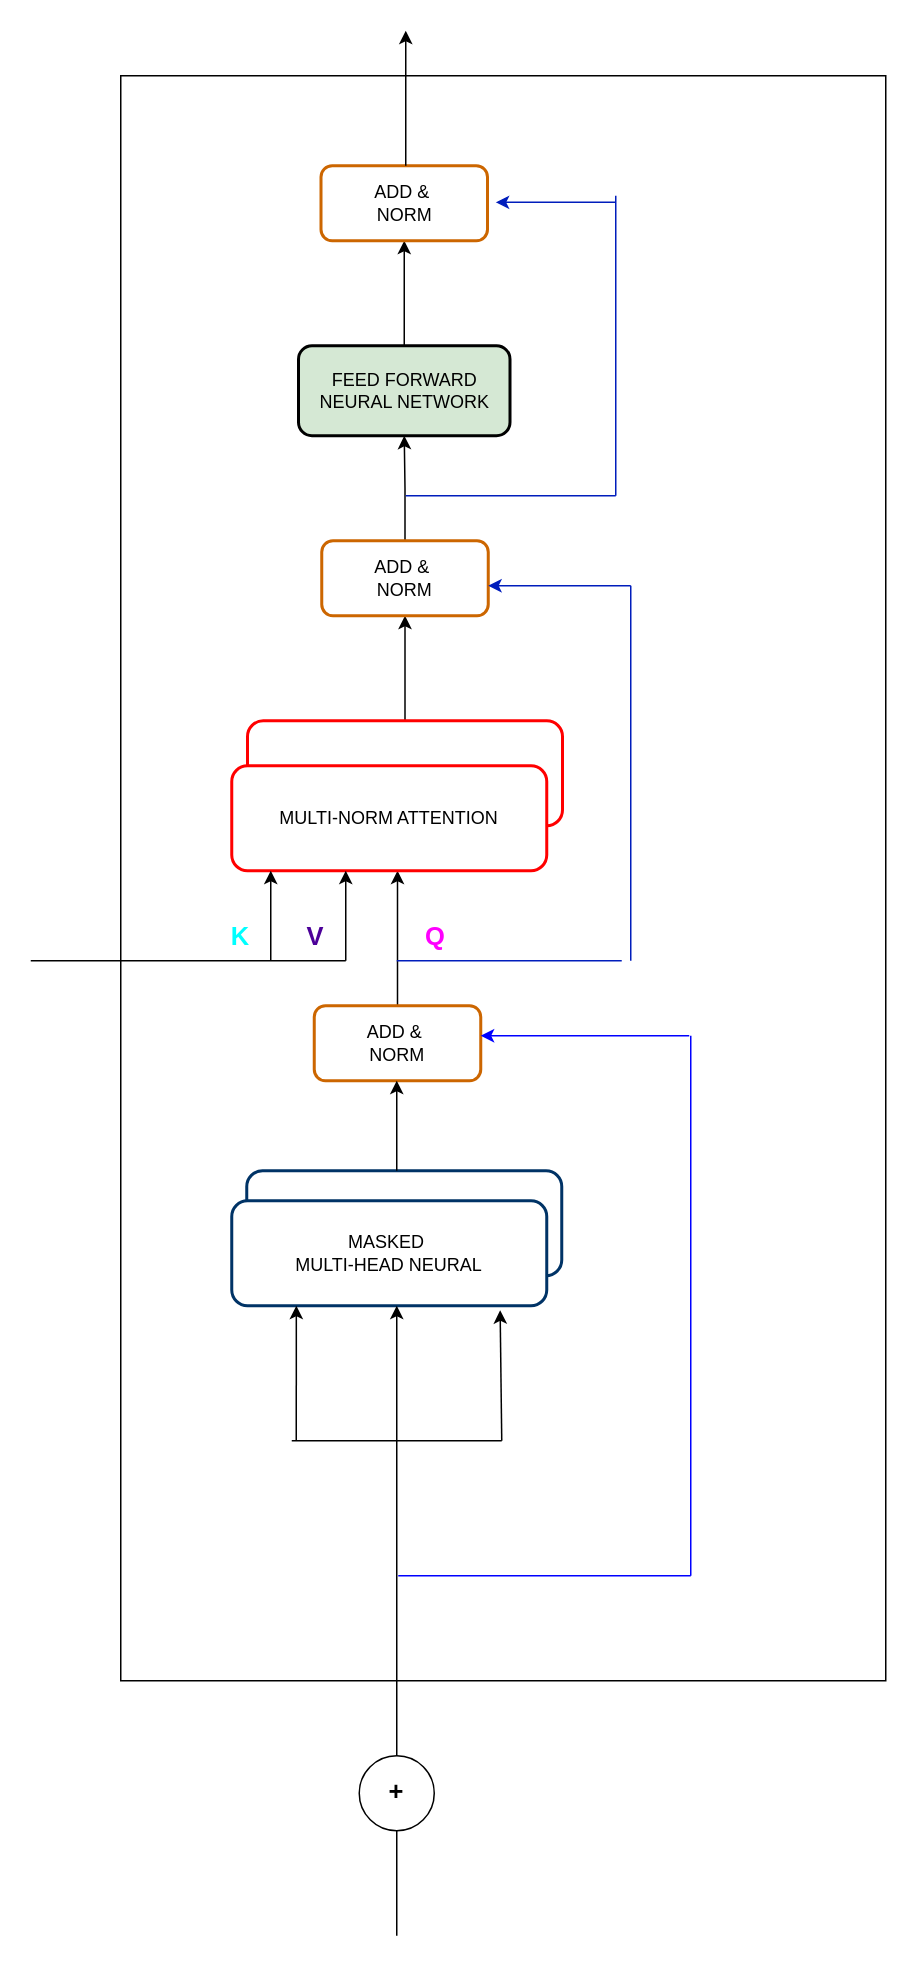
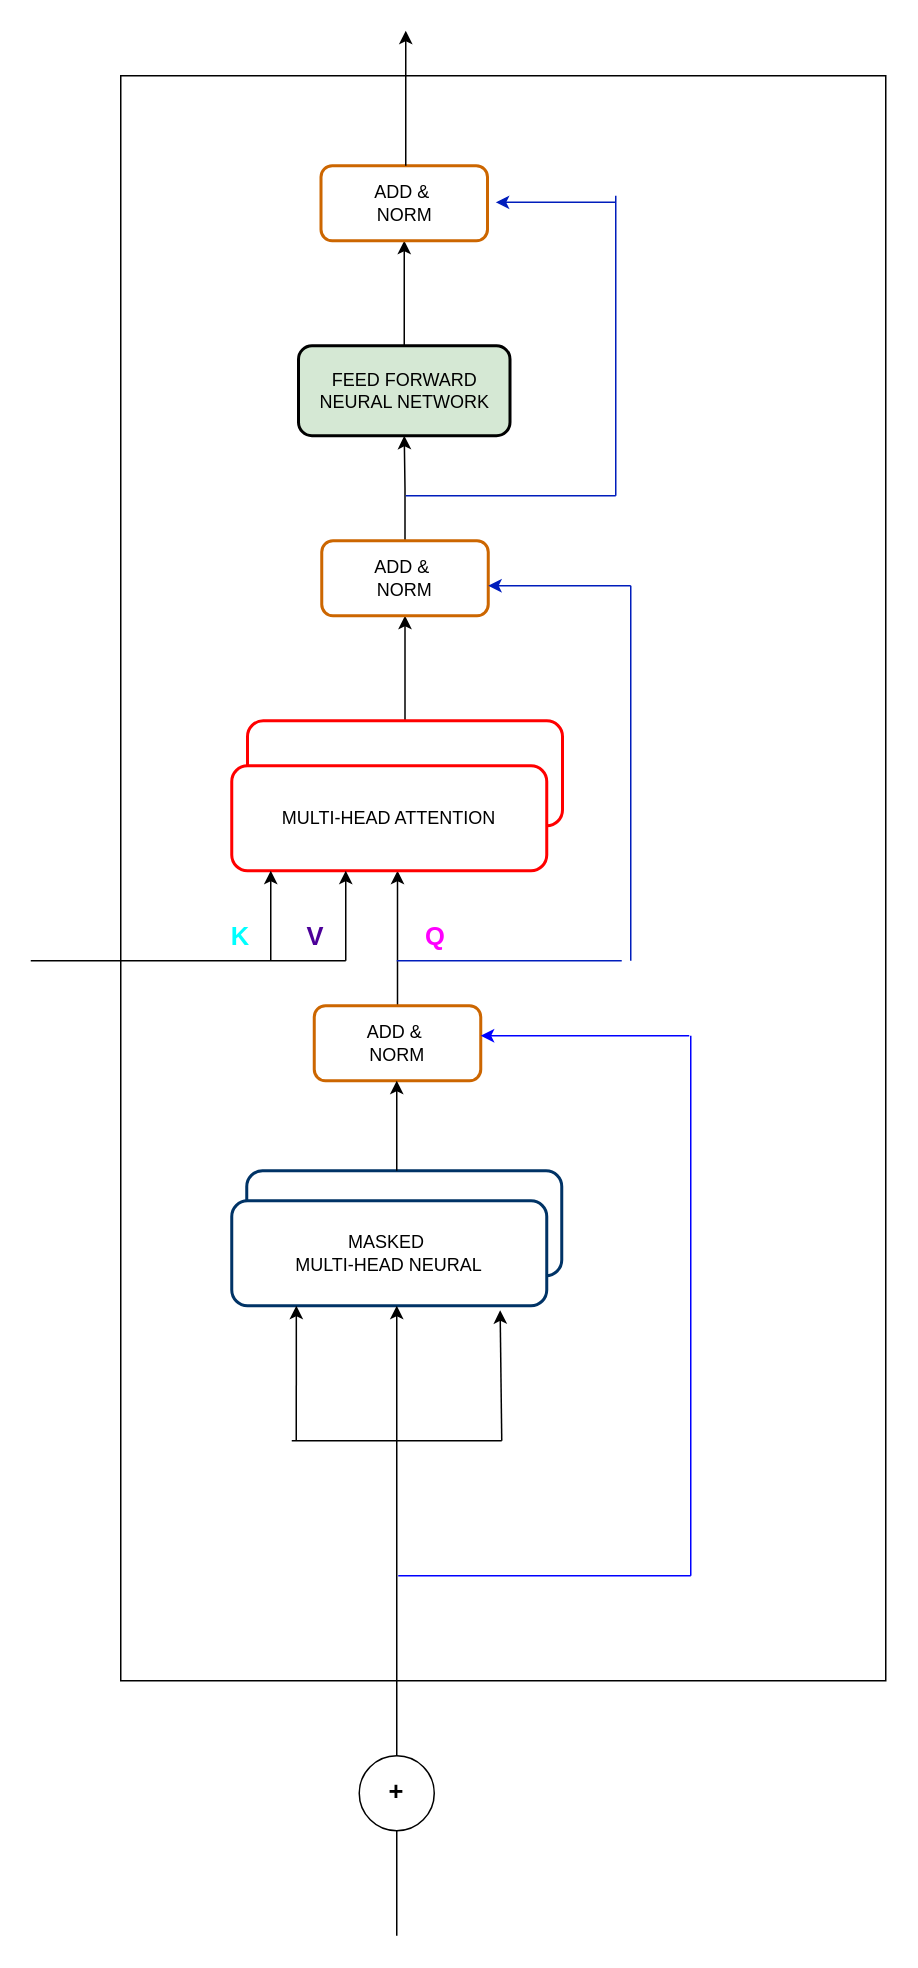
node "MULTI-NORM ATTENTION": label "MULTI-NORM ATTENTION" -> "MULTI-HEAD ATTENTION"
